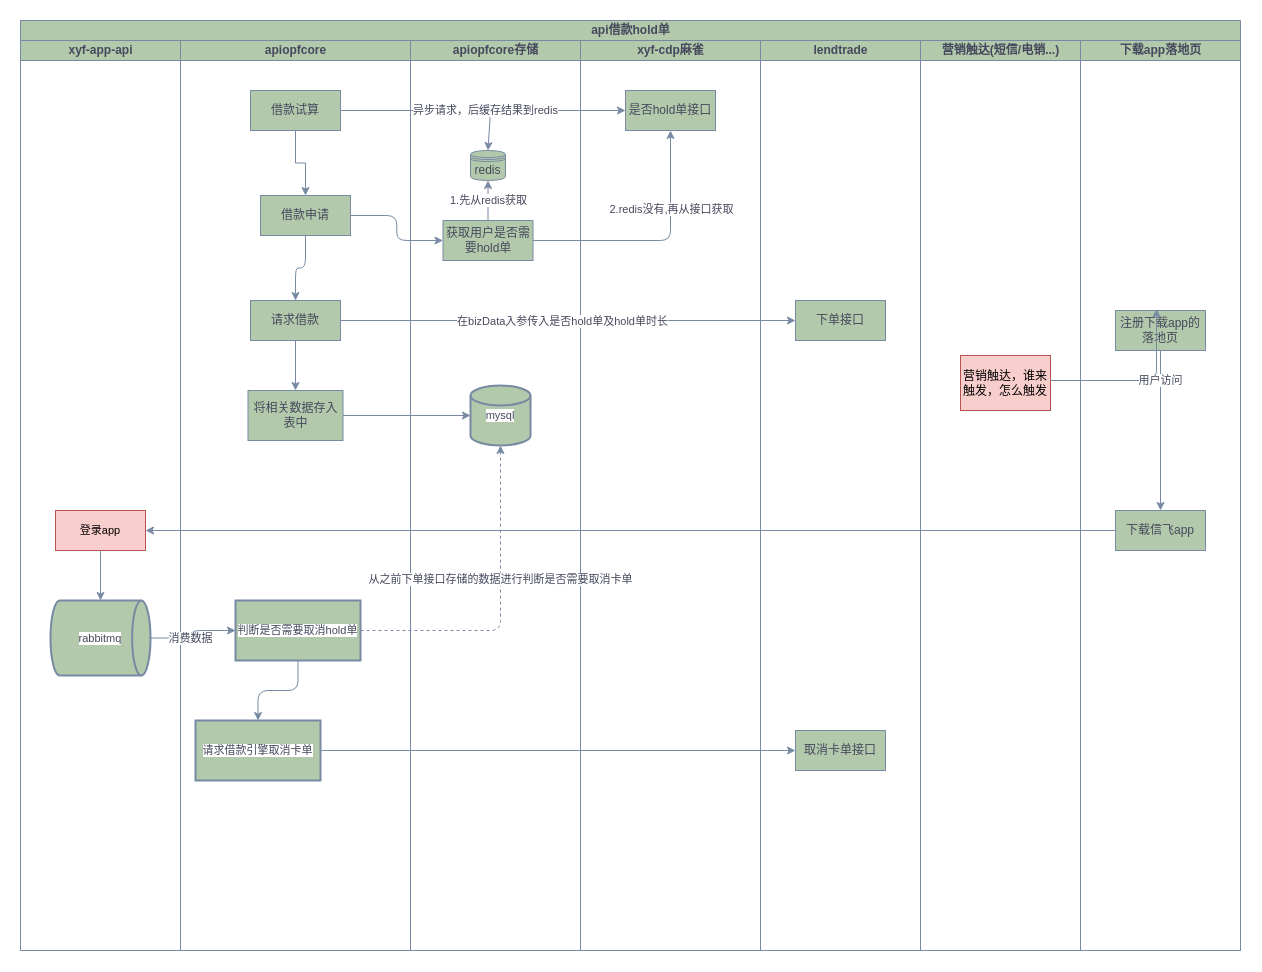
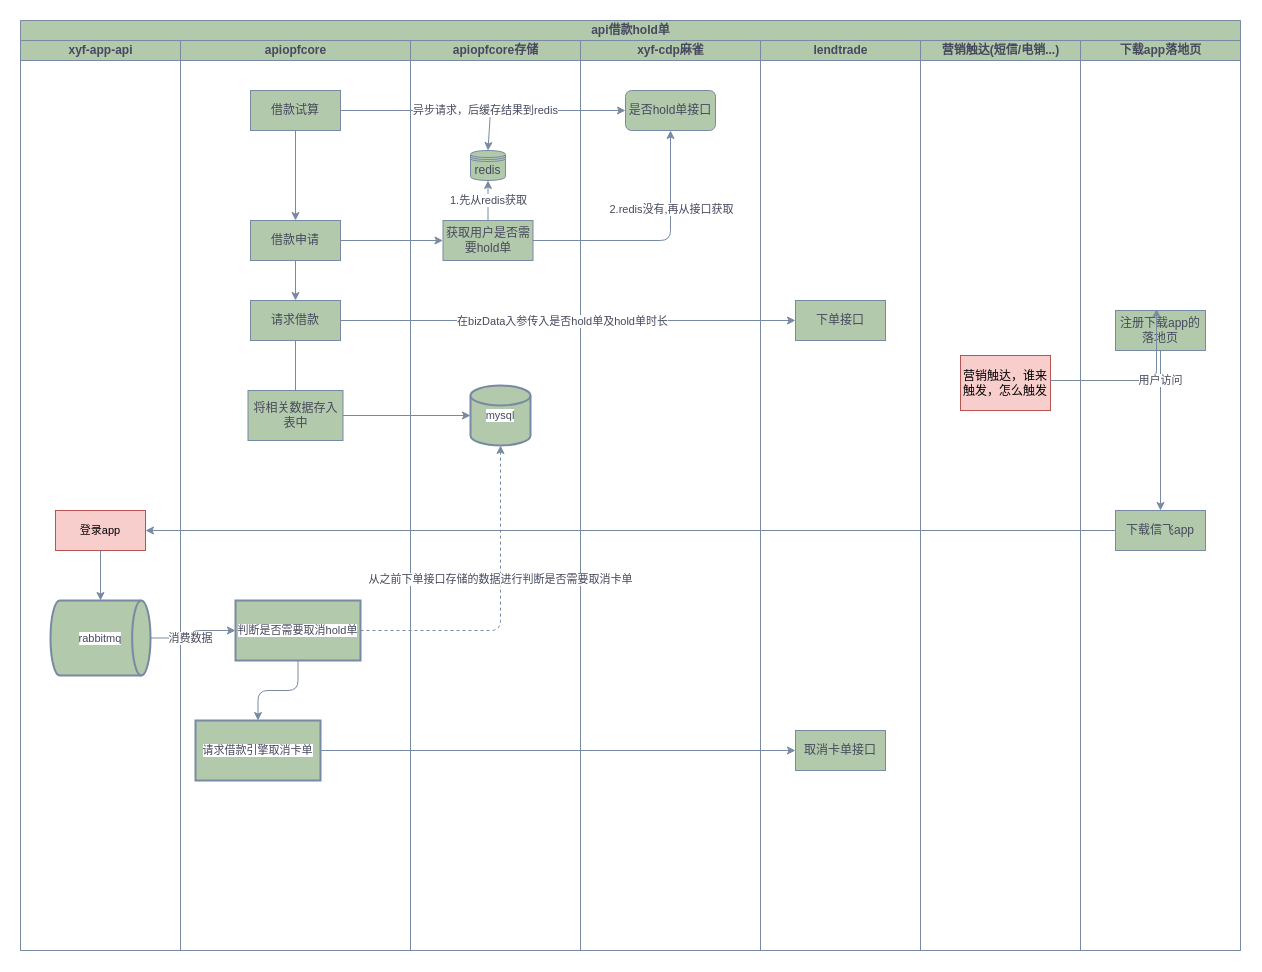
node "是否hold单接口": shape rectangle -> rounded rectangle
node "借款申请": moved (306, 216) -> (296, 241)
edge "请求借款" -> "将相关数据存入表中": arrowhead classic -> none
